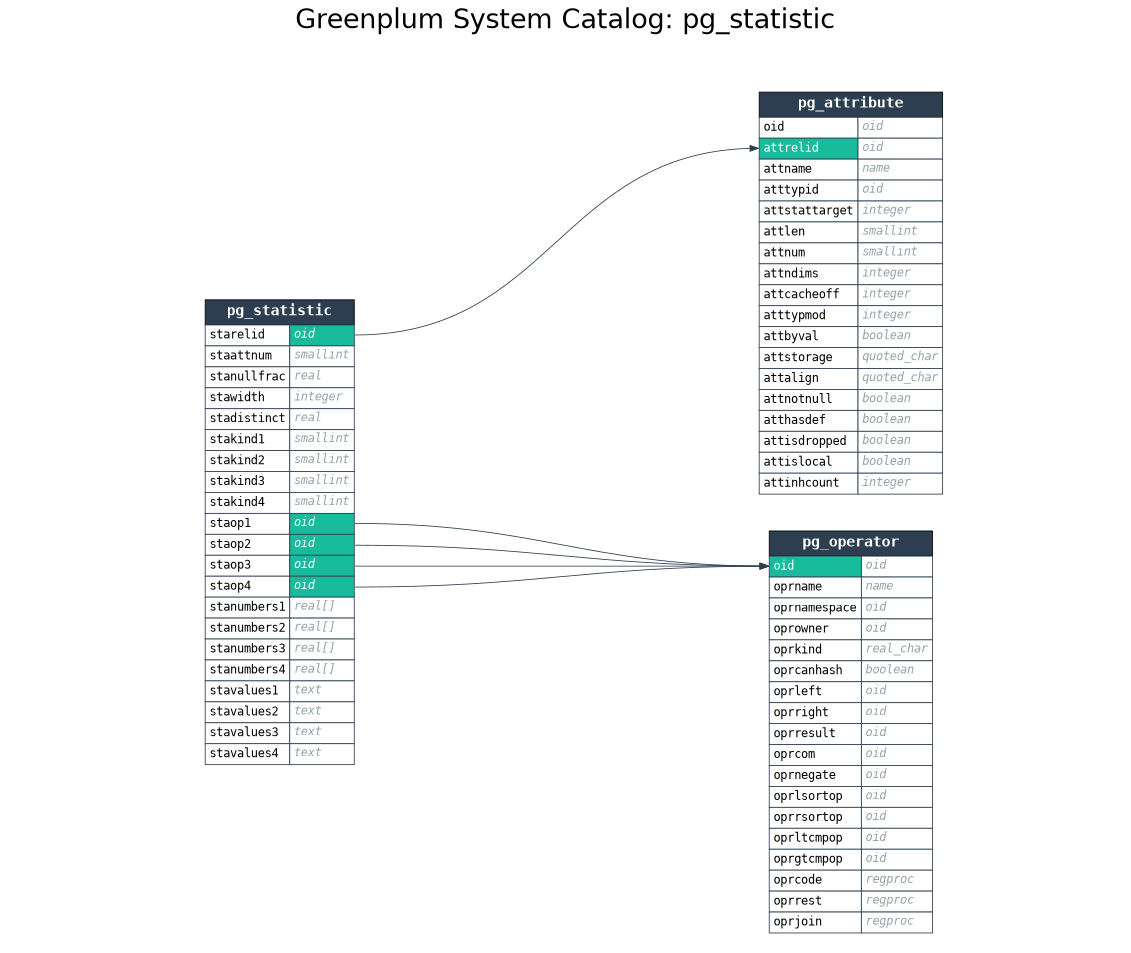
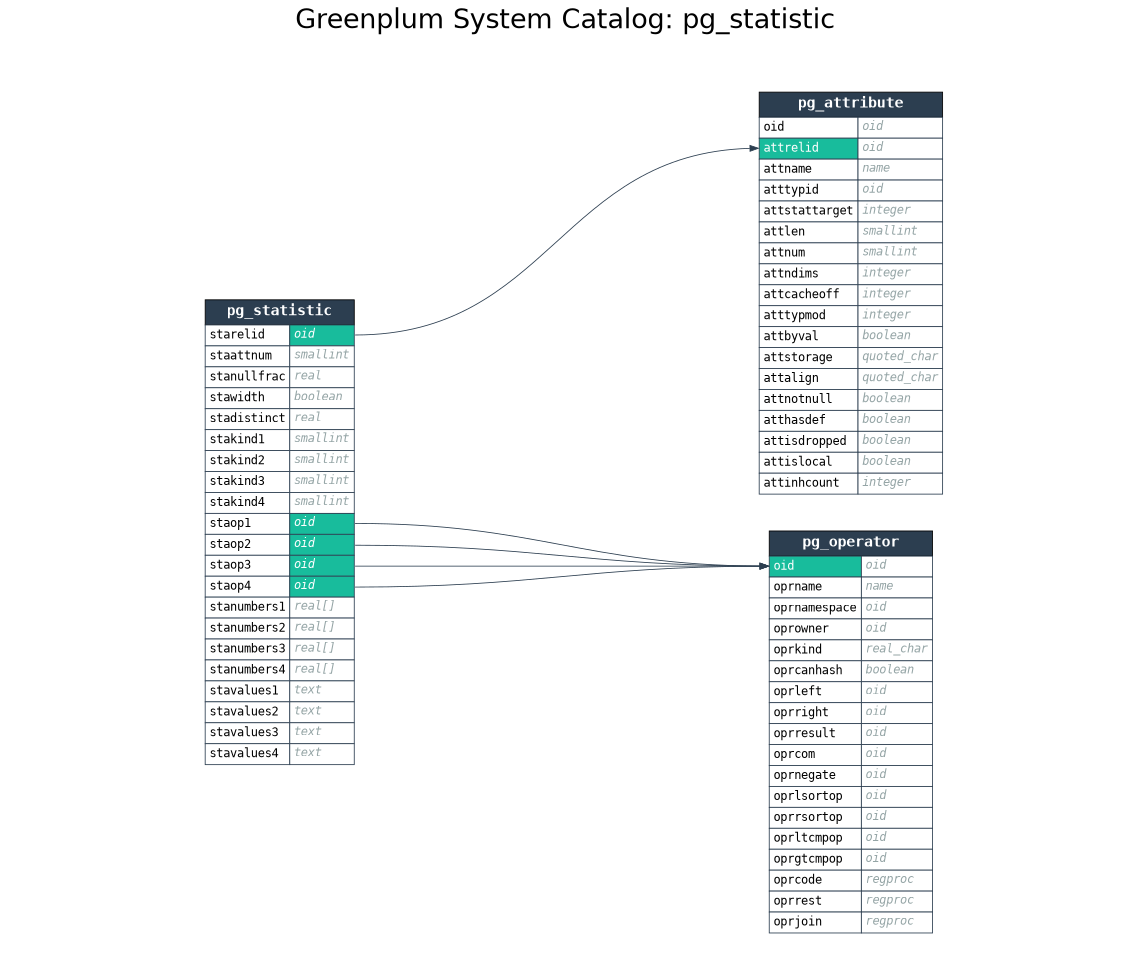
node "pg_statistic": text "integer" -> "boolean"
